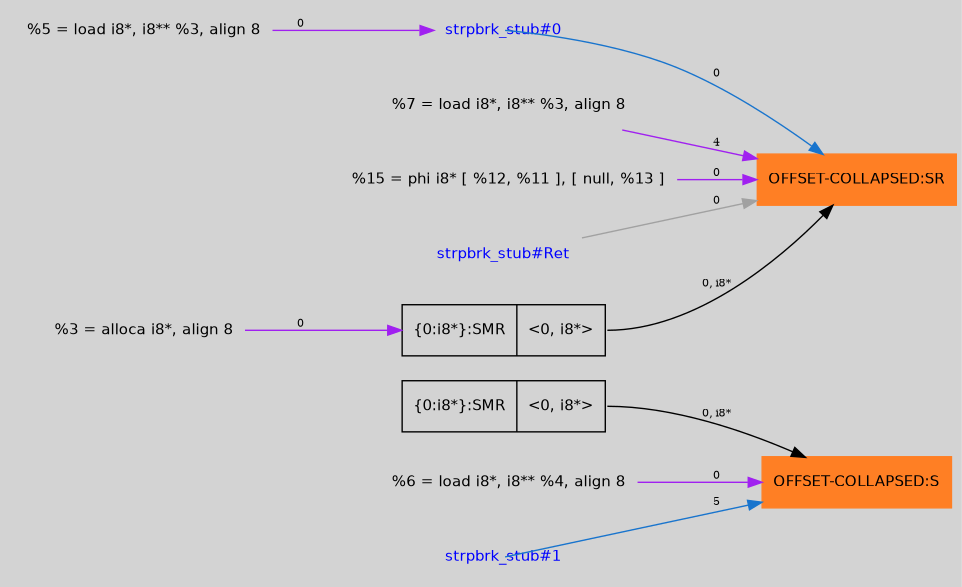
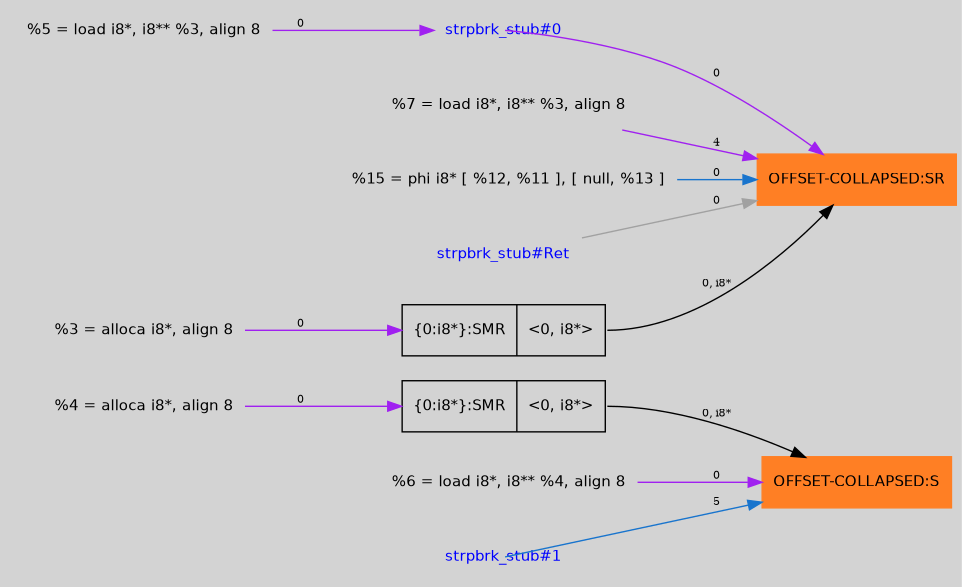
edge "strpbrk_stub#0" -> "OFFSET-COLLAPSED:SR": color dodgerblue3 -> purple
edge "%15 = phi i8* [ %12, %11 ], [ null, %13 ]" -> "OFFSET-COLLAPSED:SR": color purple -> dodgerblue3
node "%4 = alloca i8*, align 8": added
